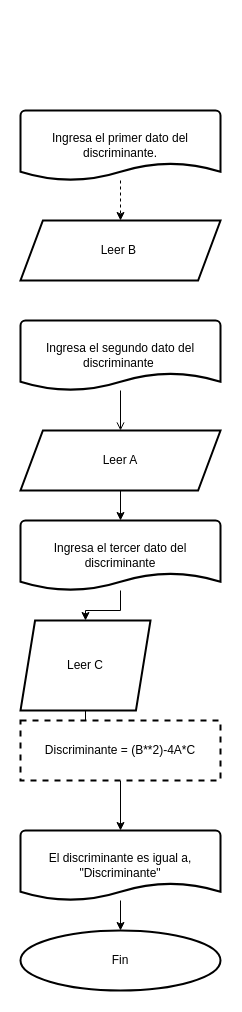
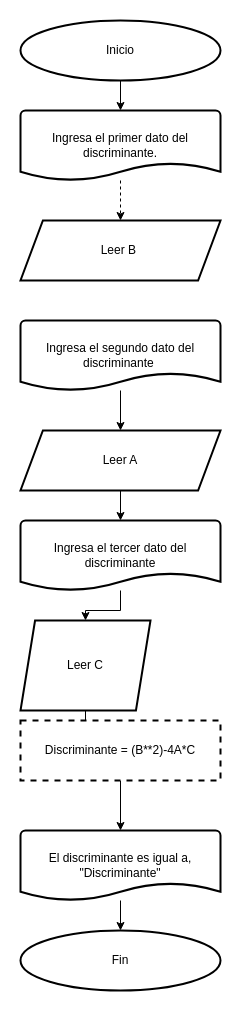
node "Inicio": added
edge "Inicio" -> "Ingresa el primer dato del discriminante.": added
edge "Ingresa el segundo dato del discriminante" -> "Leer A": arrowhead open -> classic
